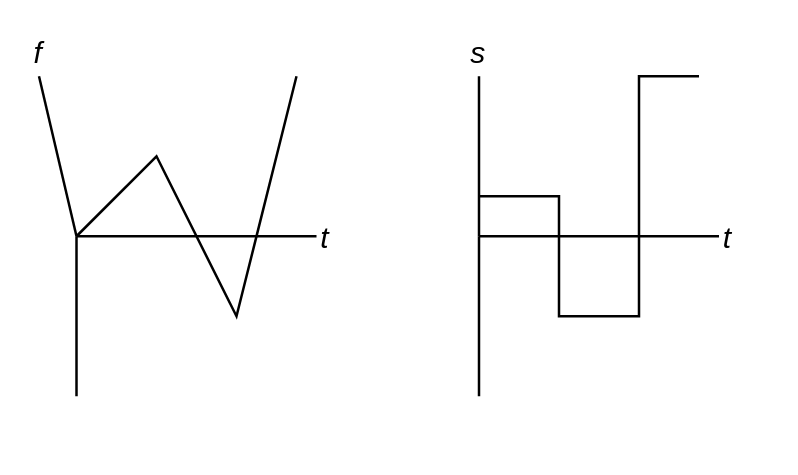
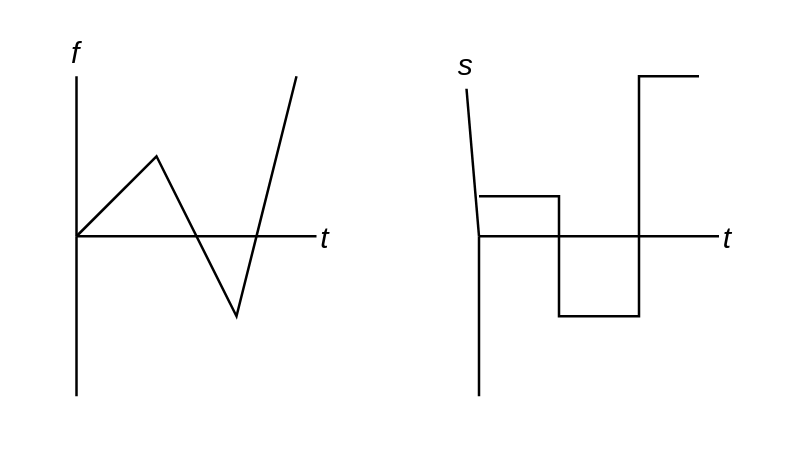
node "f": moved (39, 76) -> (76, 76)
node "s": moved (479, 76) -> (466, 89)
